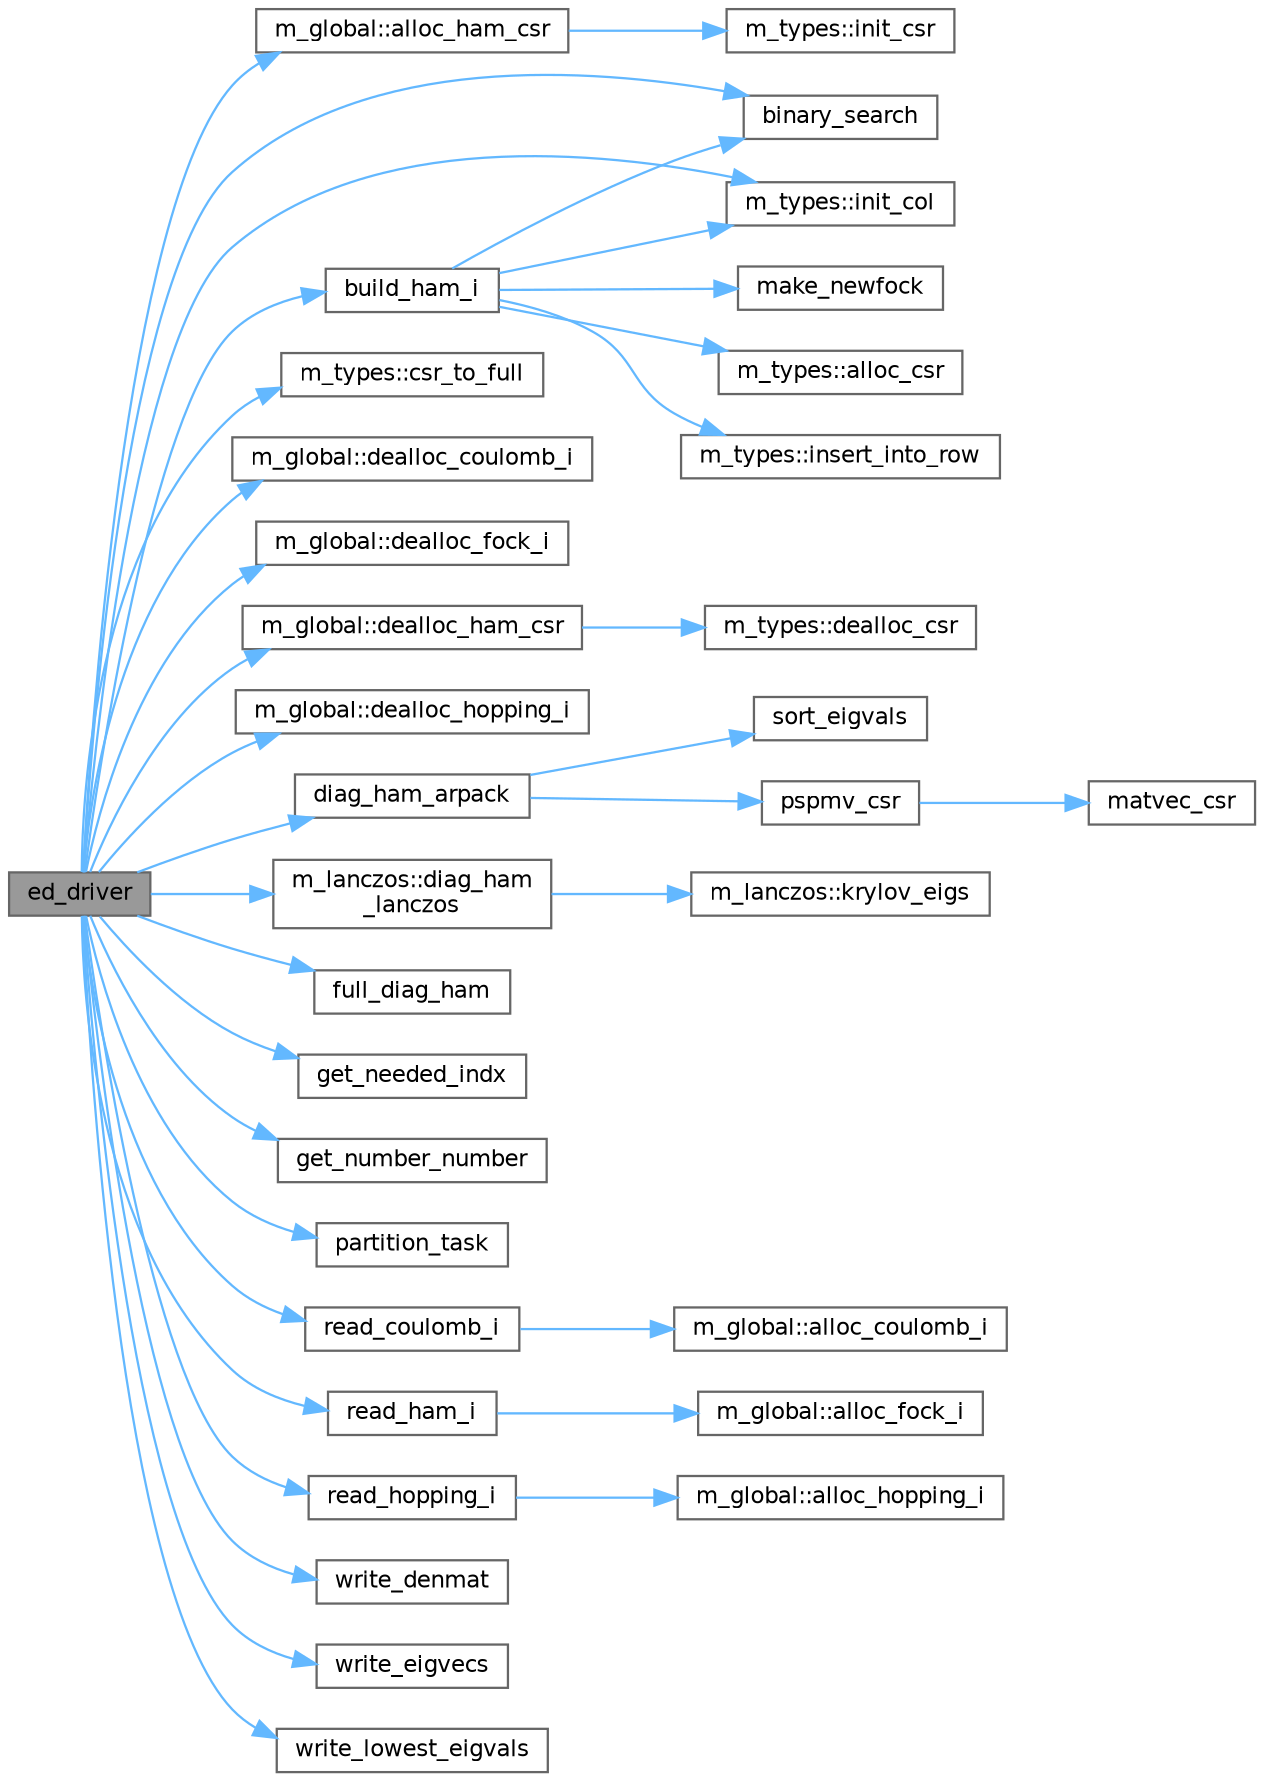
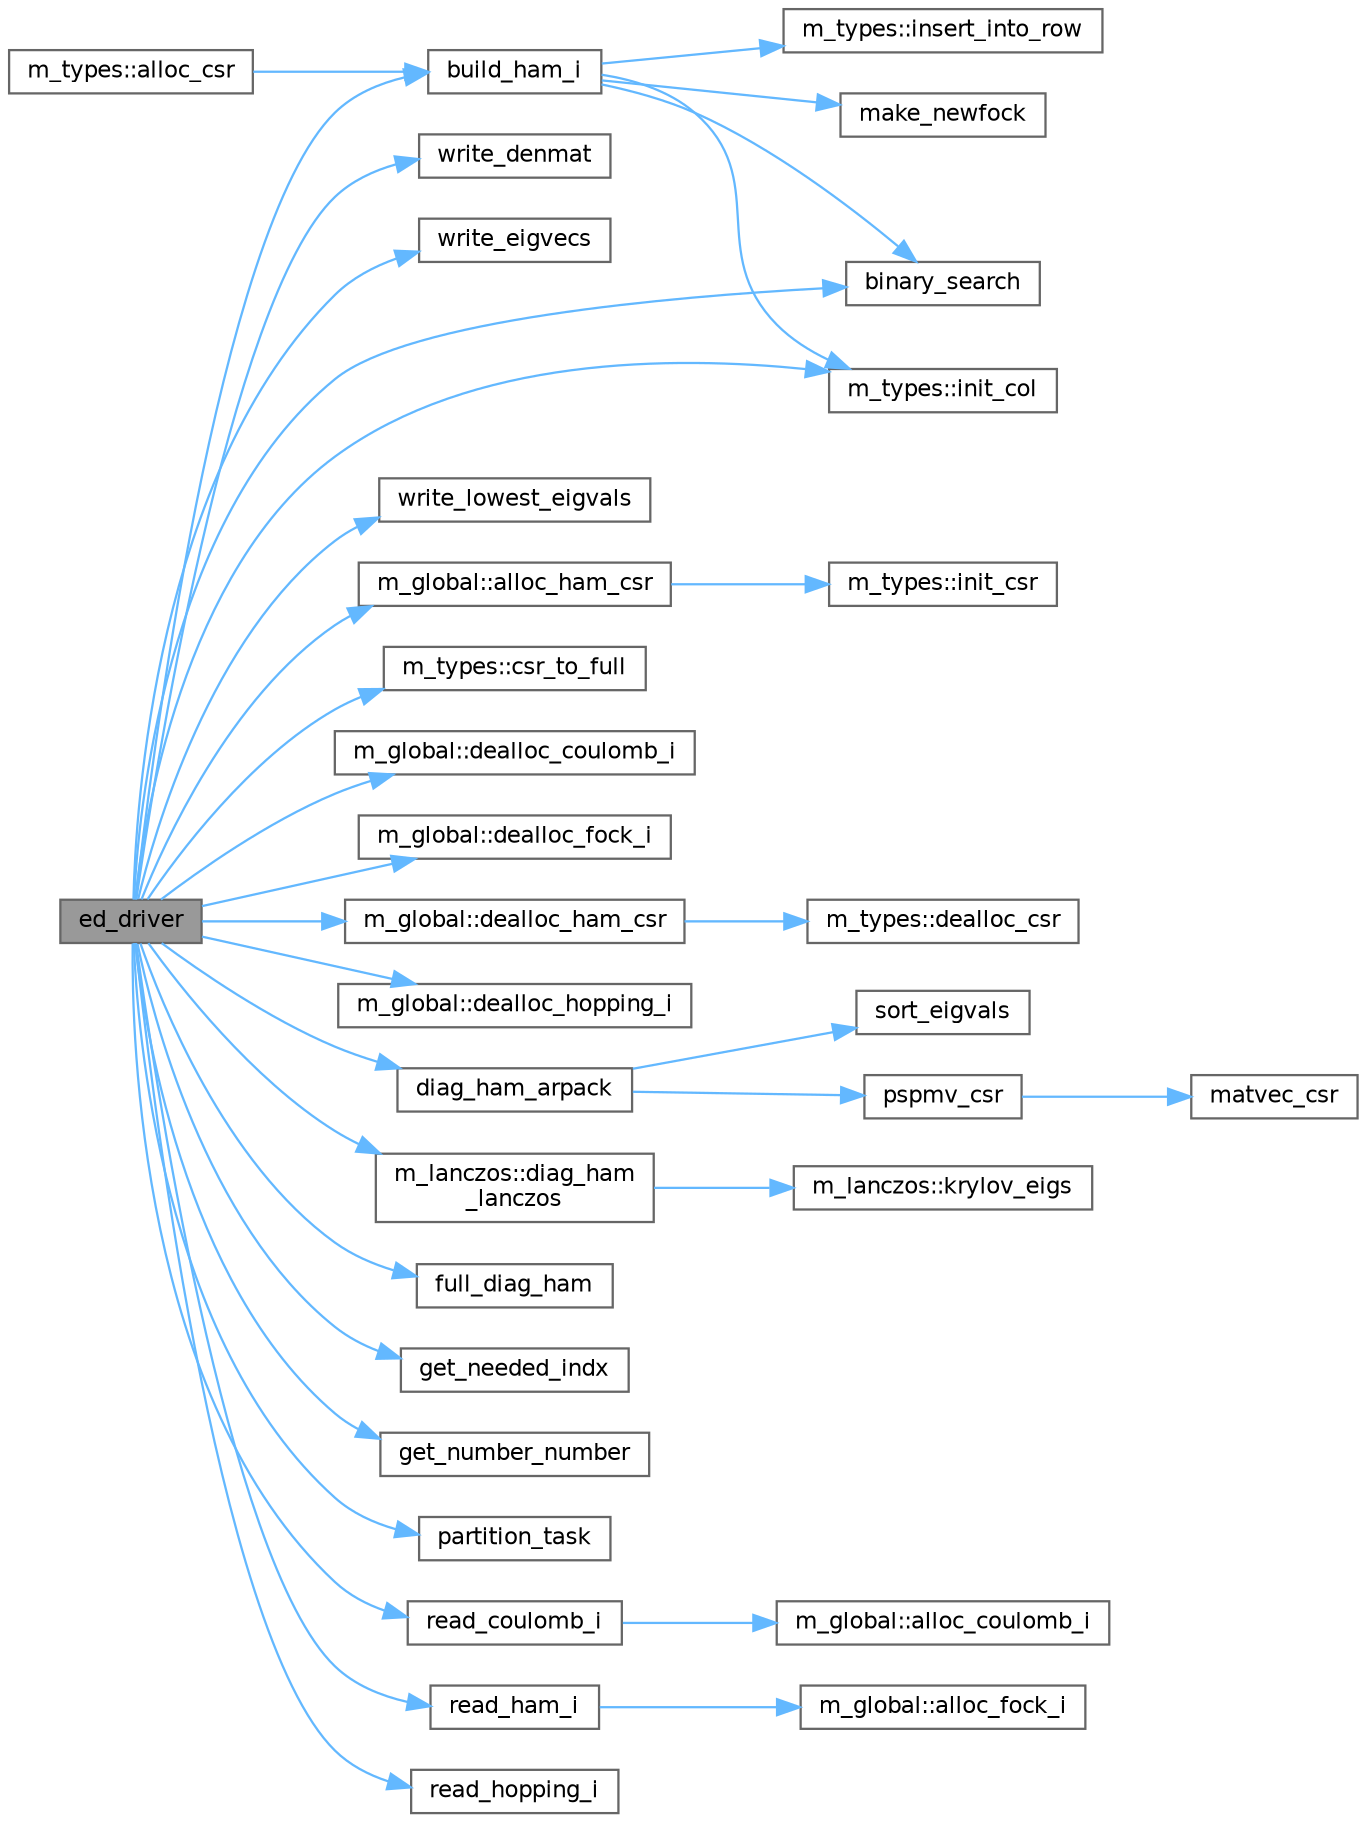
edge "build_ham_i" -> "m_types::alloc_csr": reversed
node "m_global::alloc_hopping_i": removed
